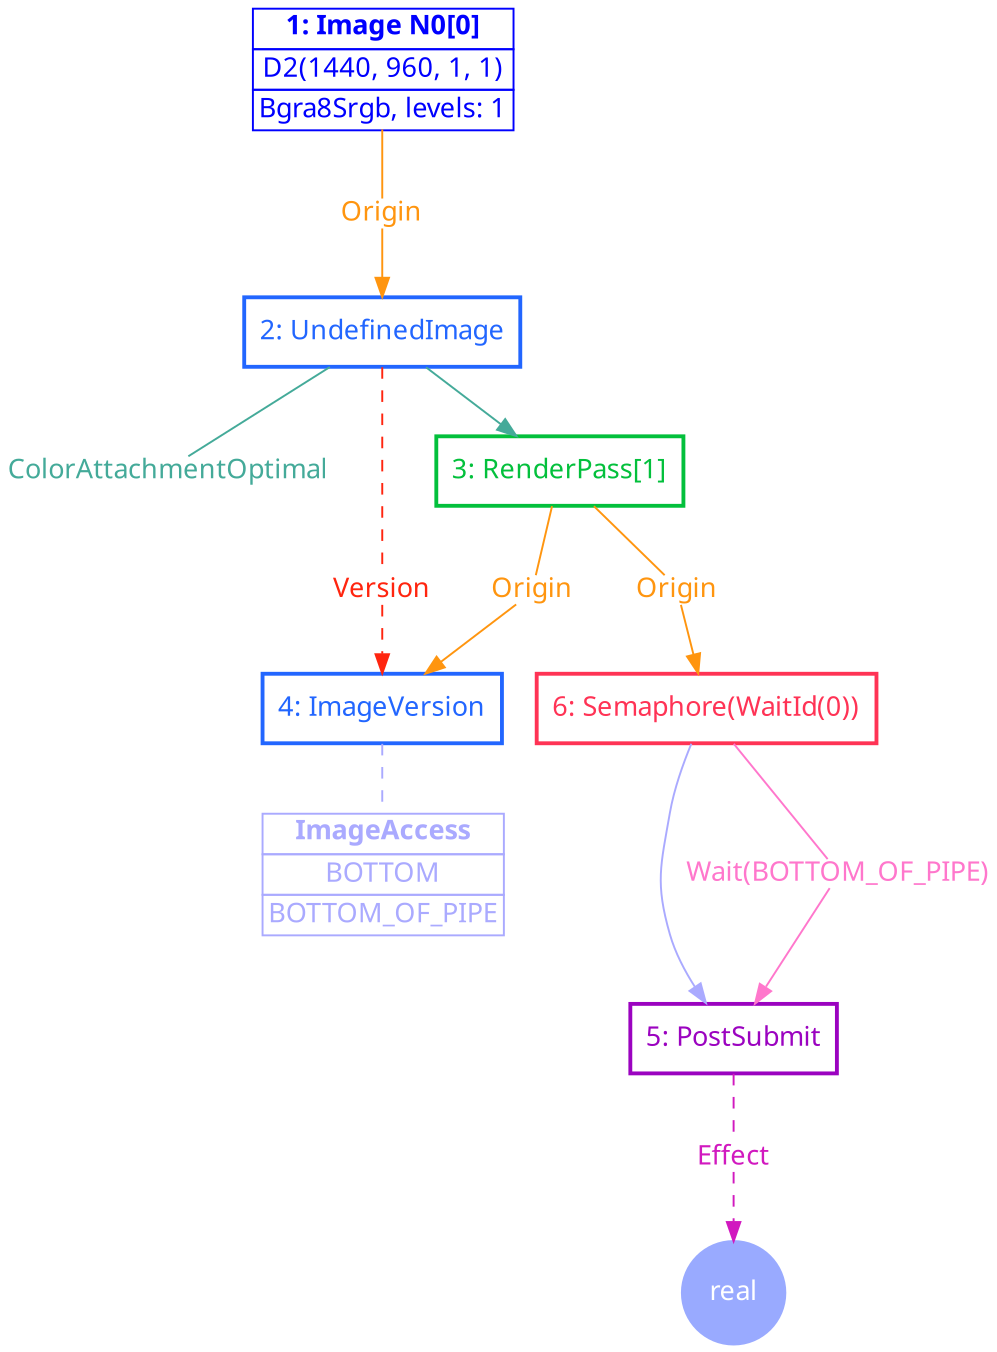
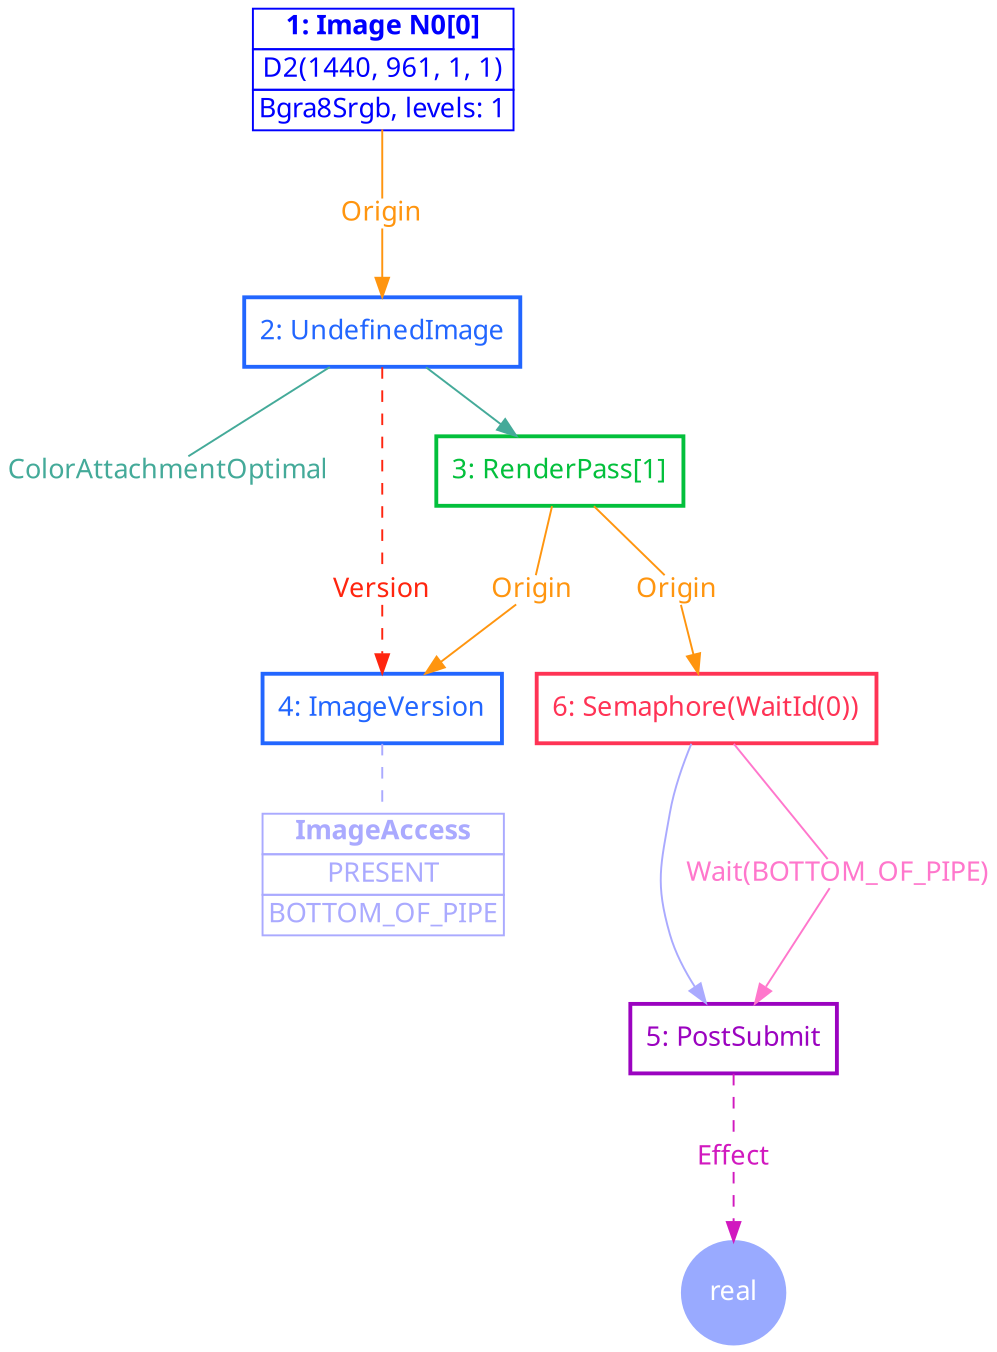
node "1: Image N0[0]": text "D2(1440, 960, 1, 1)" -> "D2(1440, 961, 1, 1)"
node "ImageAccess": text "BOTTOM" -> "PRESENT"
